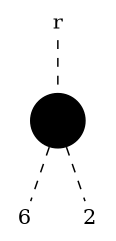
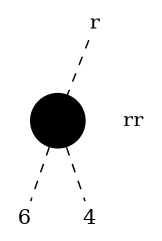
node "rr": added
node "2": label "2" -> "4"
